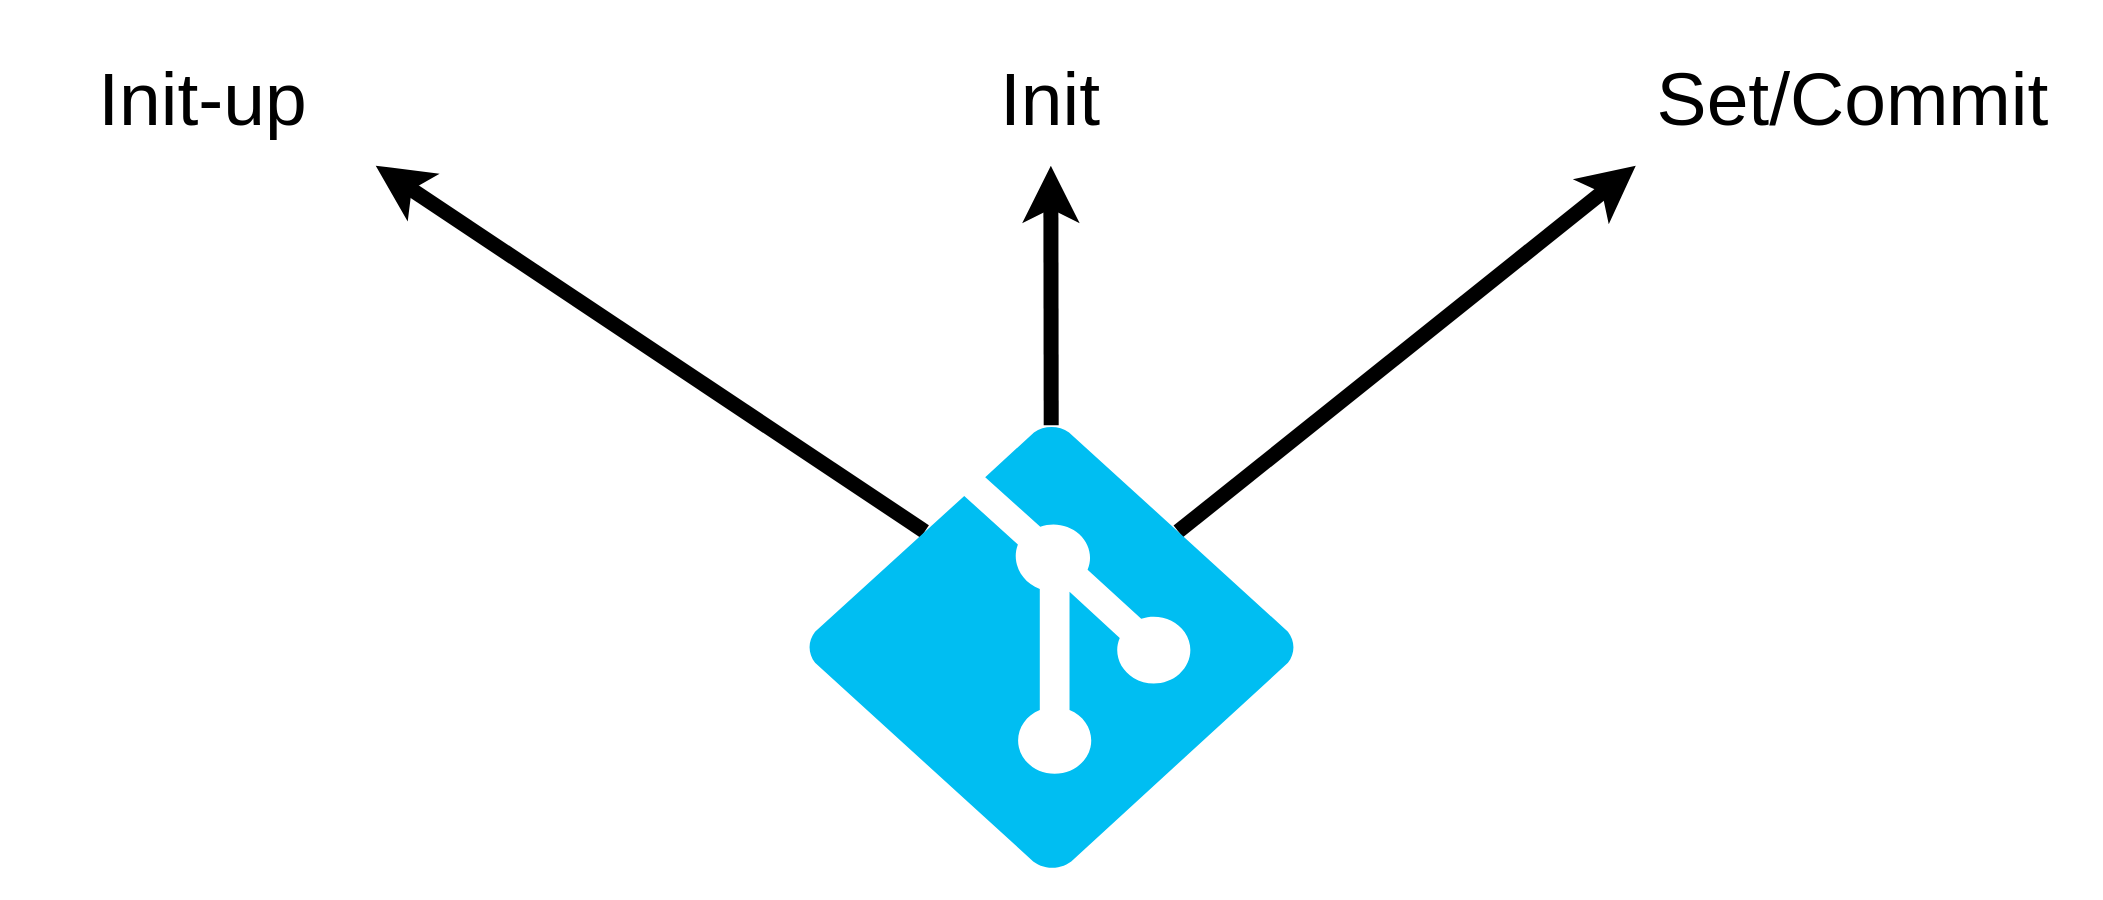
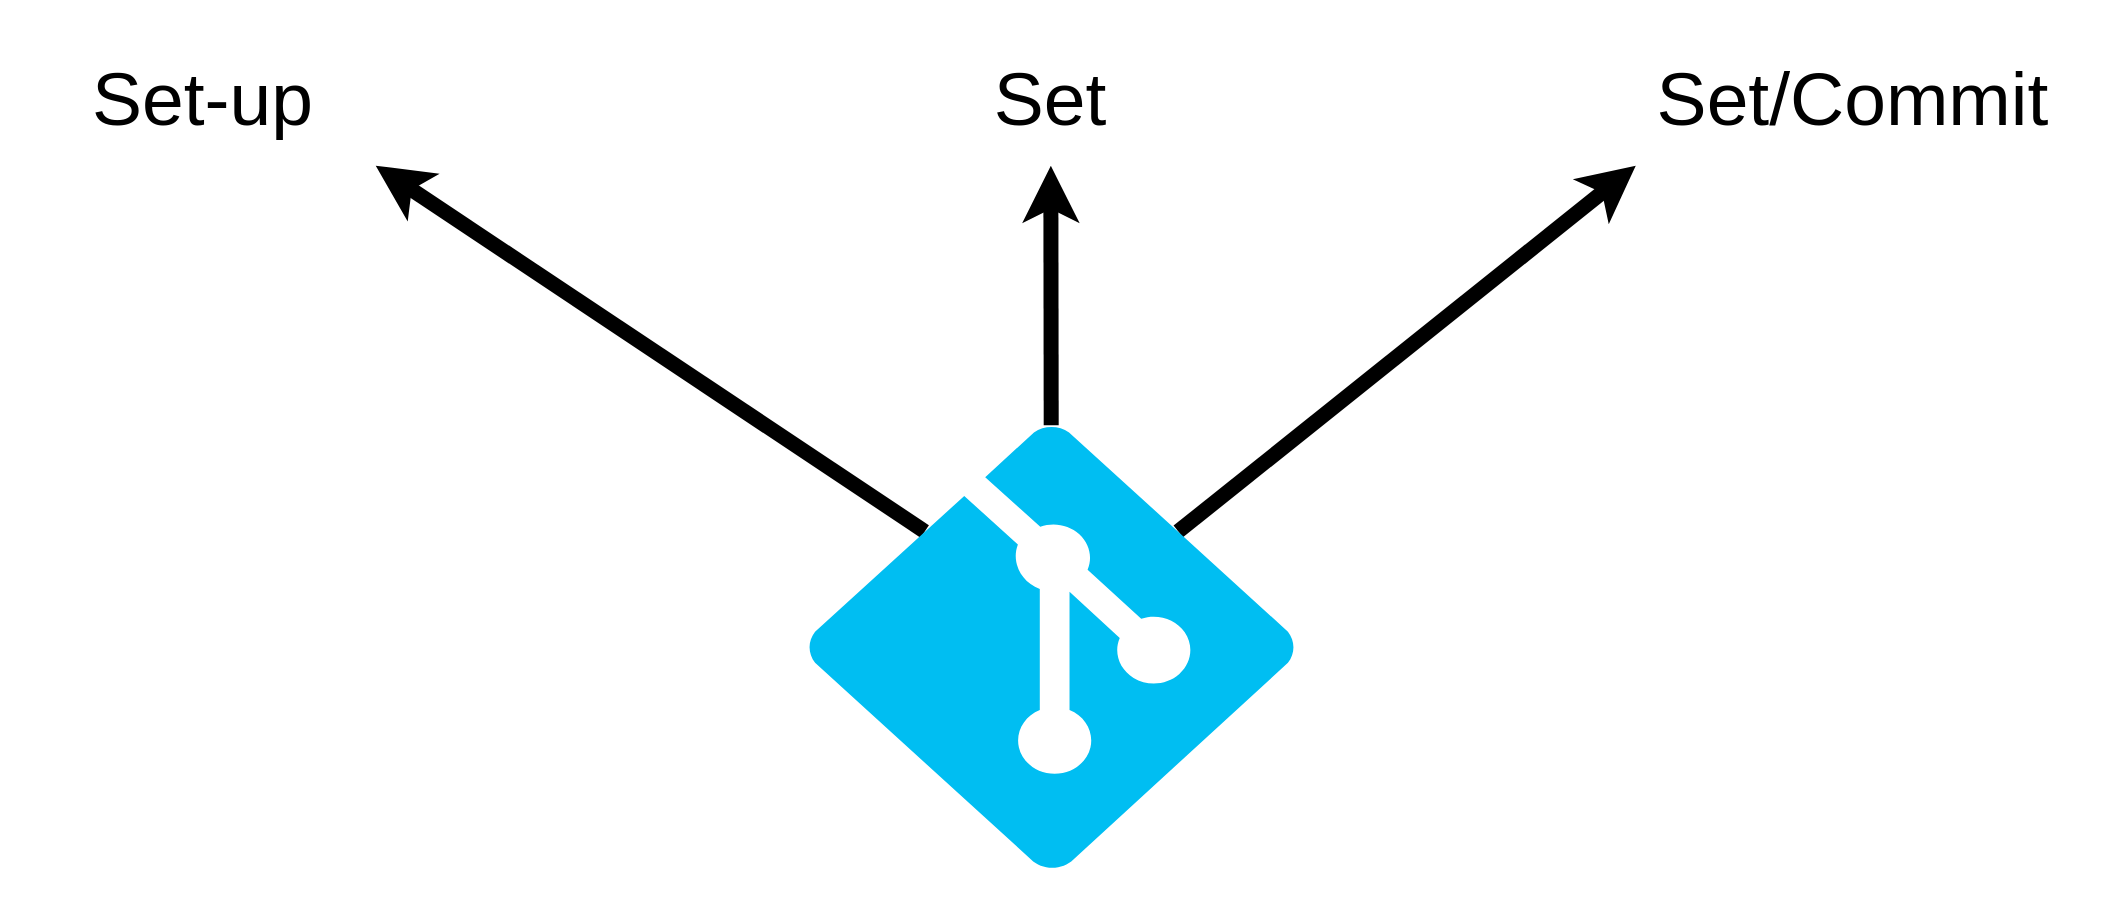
node "Init-up": label "Init-up" -> "Set-up"
node "Init": label "Init" -> "Set"
